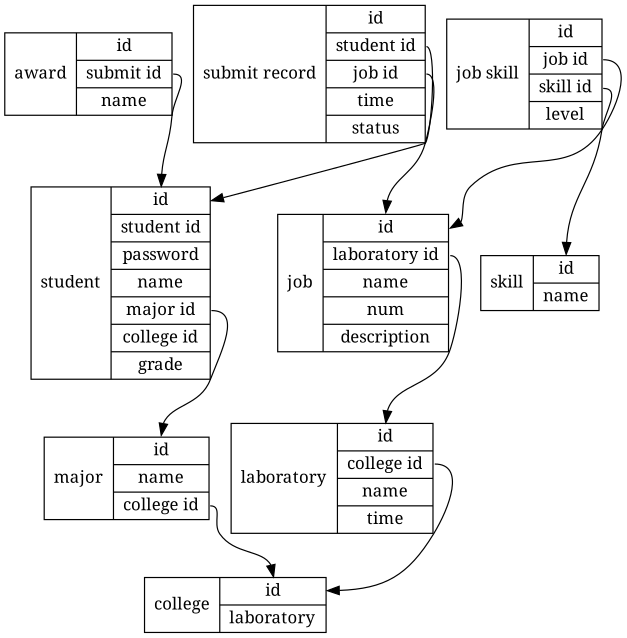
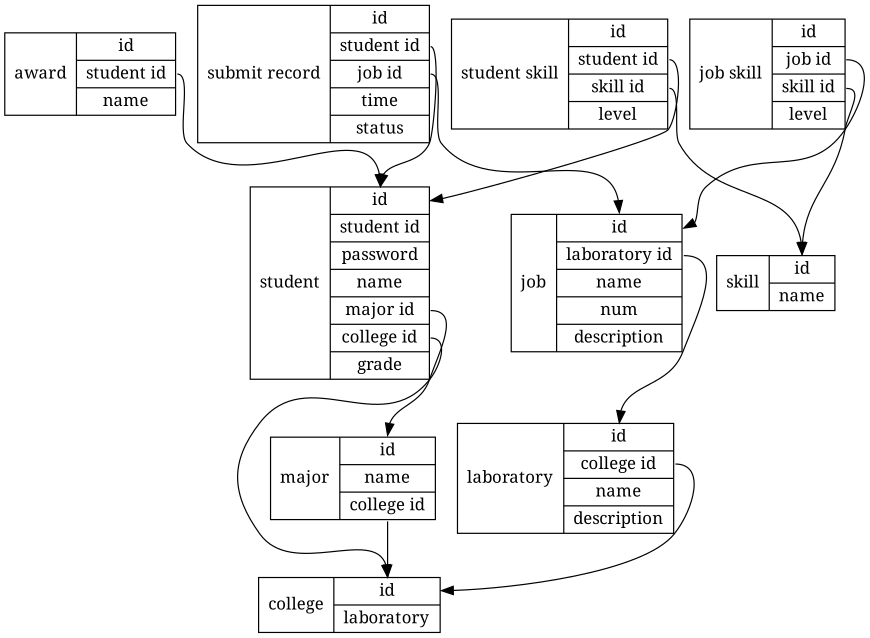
node "award": text "submit id" -> "student id"
node "student skill": added
edge "student" -> "college": added
node "laboratory": text "time" -> "description"
